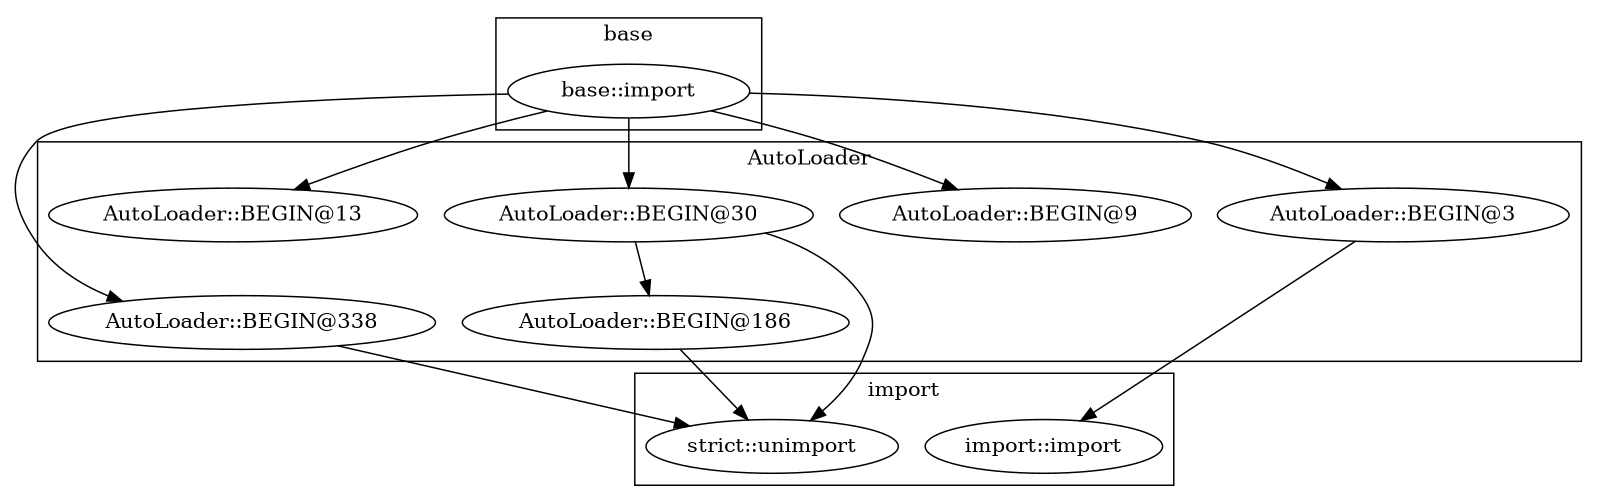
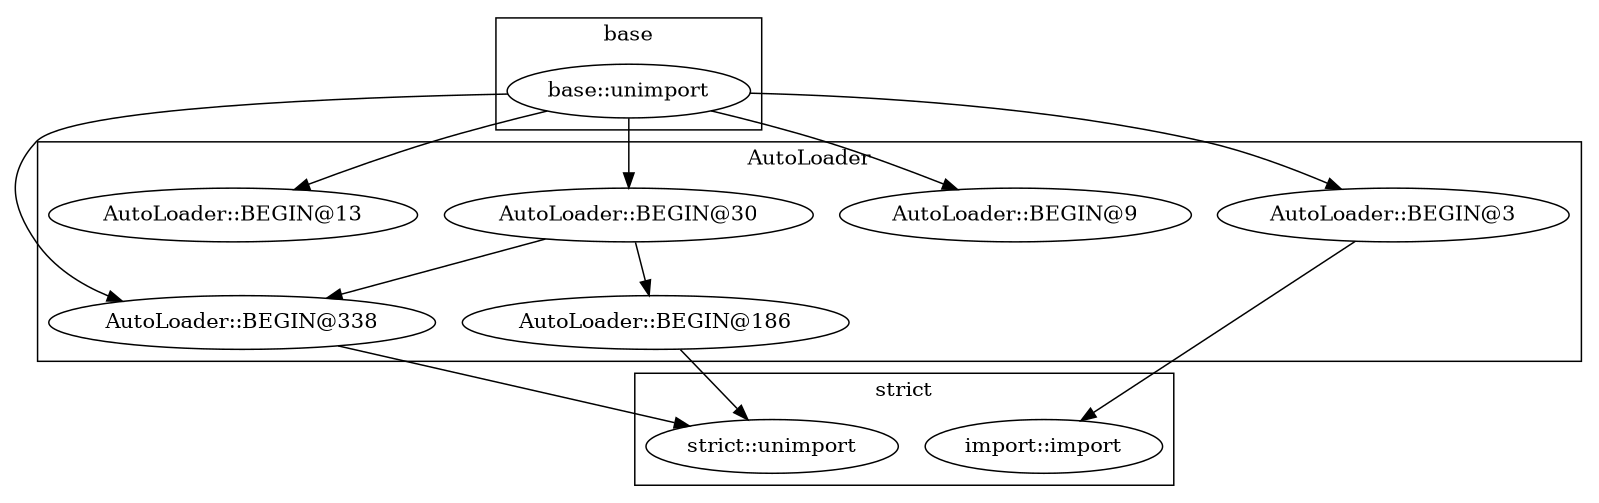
node "base::import": label "base::import" -> "base::unimport"
edge "AutoLoader::BEGIN@30" -> "strict::unimport": now "AutoLoader::BEGIN@30" -> "AutoLoader::BEGIN@338"
cluster "import": label "import" -> "strict"
